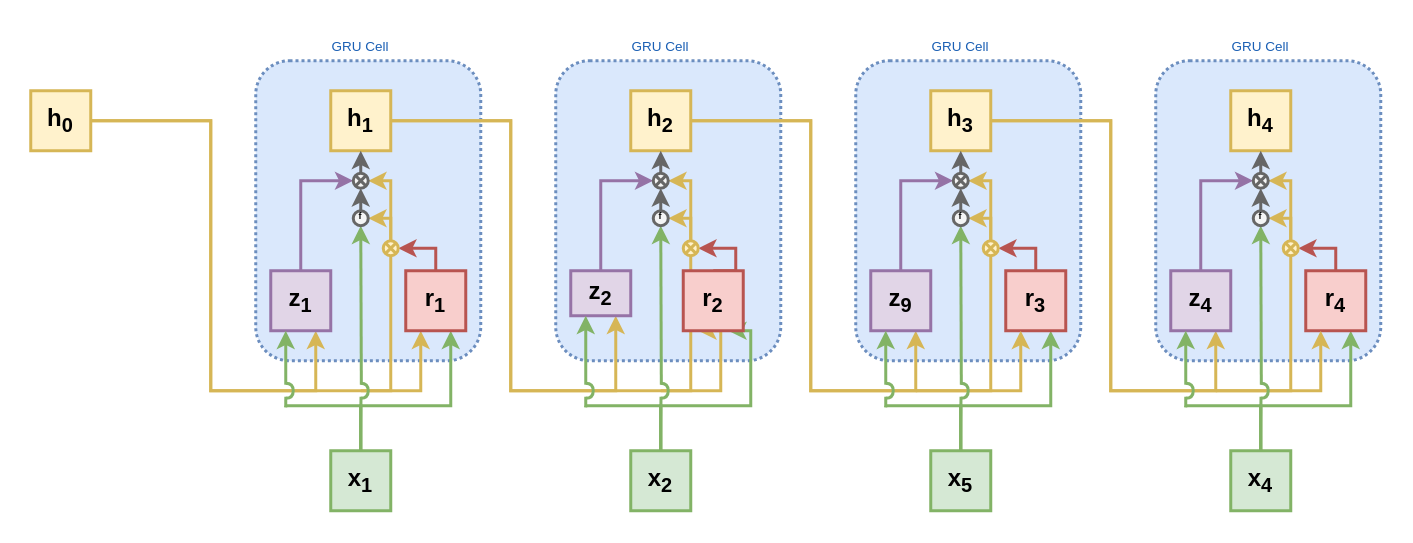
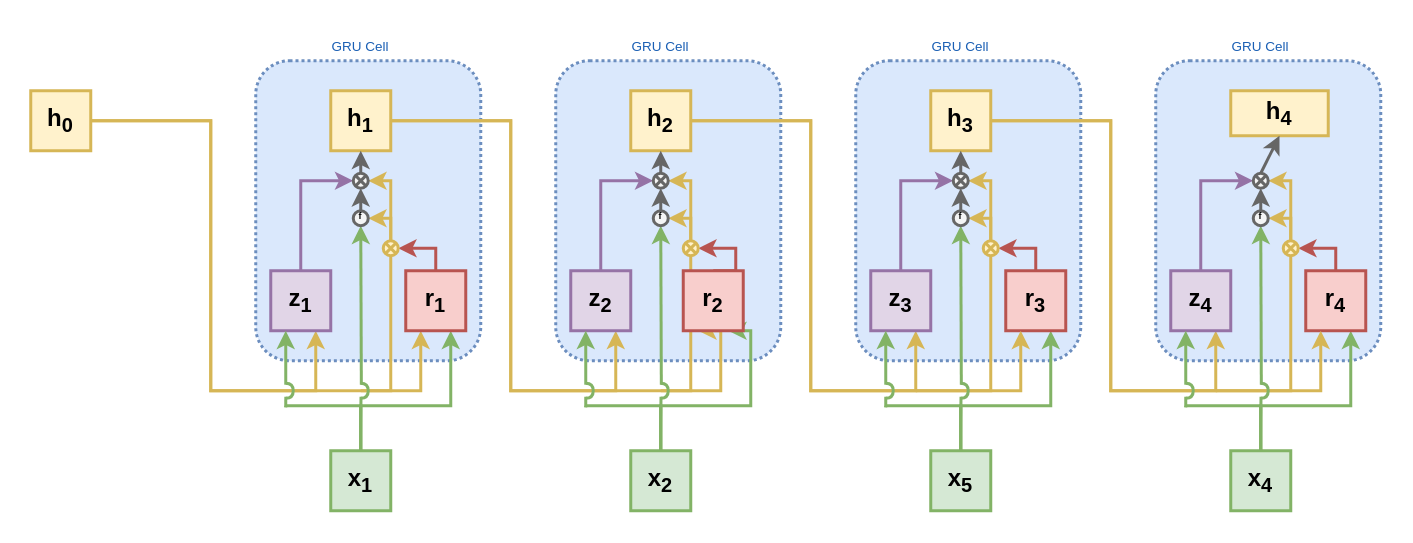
node "h4": size 60x60 -> 98x45
node "z2": size 60x45 -> 60x60
node "z9": label "z9" -> "z3"
